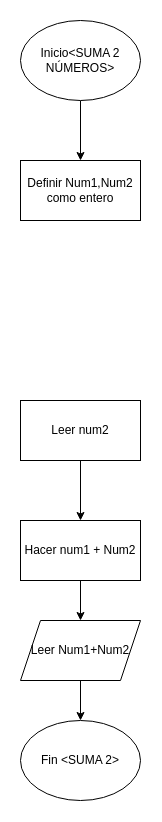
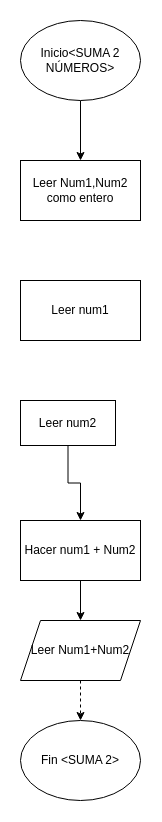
node "Definir Num1,Num2 como entero": label "Definir Num1,Num2 como entero" -> "Leer Num1,Num2 como entero"
node "Leer num1": added
node "Leer num2": size 120x60 -> 95x45
edge "Leer Num1+Num2" -> "Fin <SUMA 2>": style solid -> dashed
